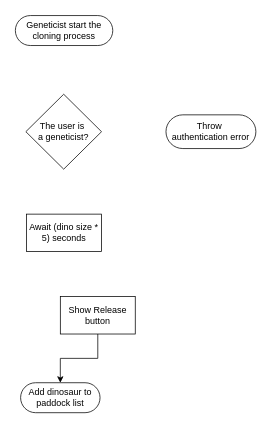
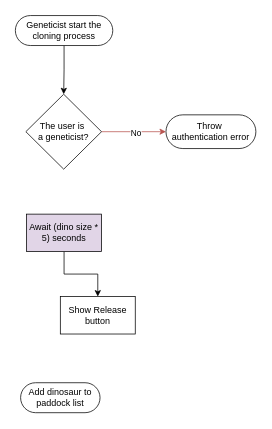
edge "Geneticist start the cloning process" -> "The user is a geneticist?": added
edge "The user is a geneticist?" -> "Throw authentication error": added, label "No"
node "Await (dino size * 5) seconds": fillcolor #ffffff -> #e1d5e7
edge "Await (dino size * 5) seconds" -> "Show Release button": added
edge "Show Release button" -> "Add dinosaur to paddock list": removed
